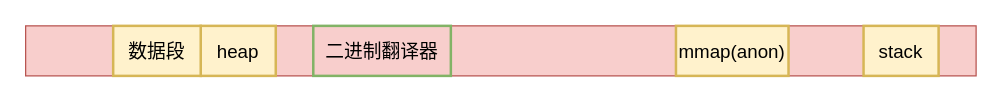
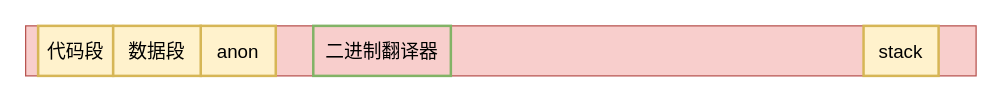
node "代码段": added
node "heap": label "heap" -> "anon"
node "mmap(anon)": removed
